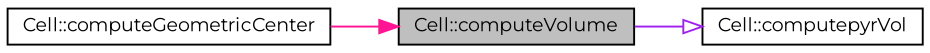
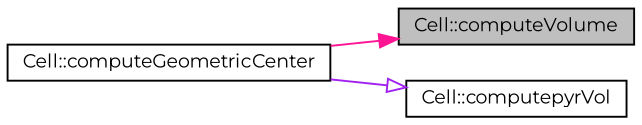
edge "Cell::computeVolume" -> "Cell::computepyrVol": now "Cell::computeGeometricCenter" -> "Cell::computepyrVol"
